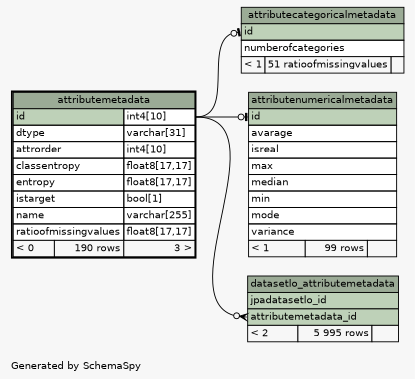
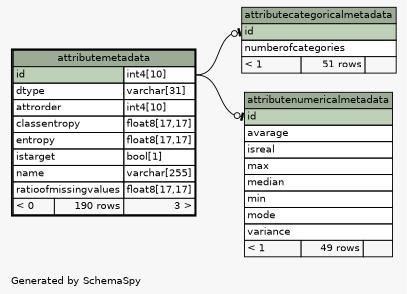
node "attributecategoricalmetadata": text "51 ratioofmissingvalues" -> "51 rows"
node "attributenumericalmetadata": text "99 rows" -> "49 rows"
node "datasetlo_attributemetadata": removed
